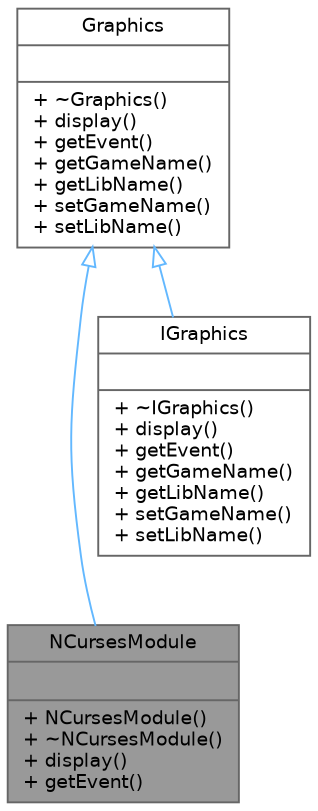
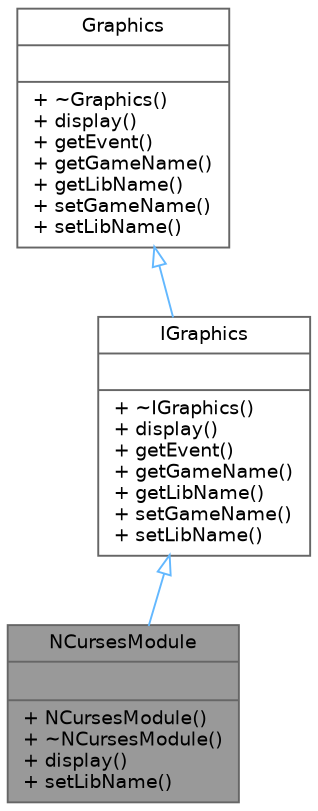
edge "NCursesModule" -> "Graphics": now "NCursesModule" -> "IGraphics"
node "NCursesModule": text "+ getEvent()" -> "+ setLibName()"
